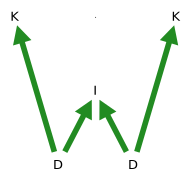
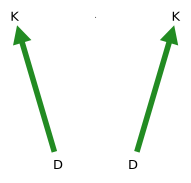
node "I": removed
